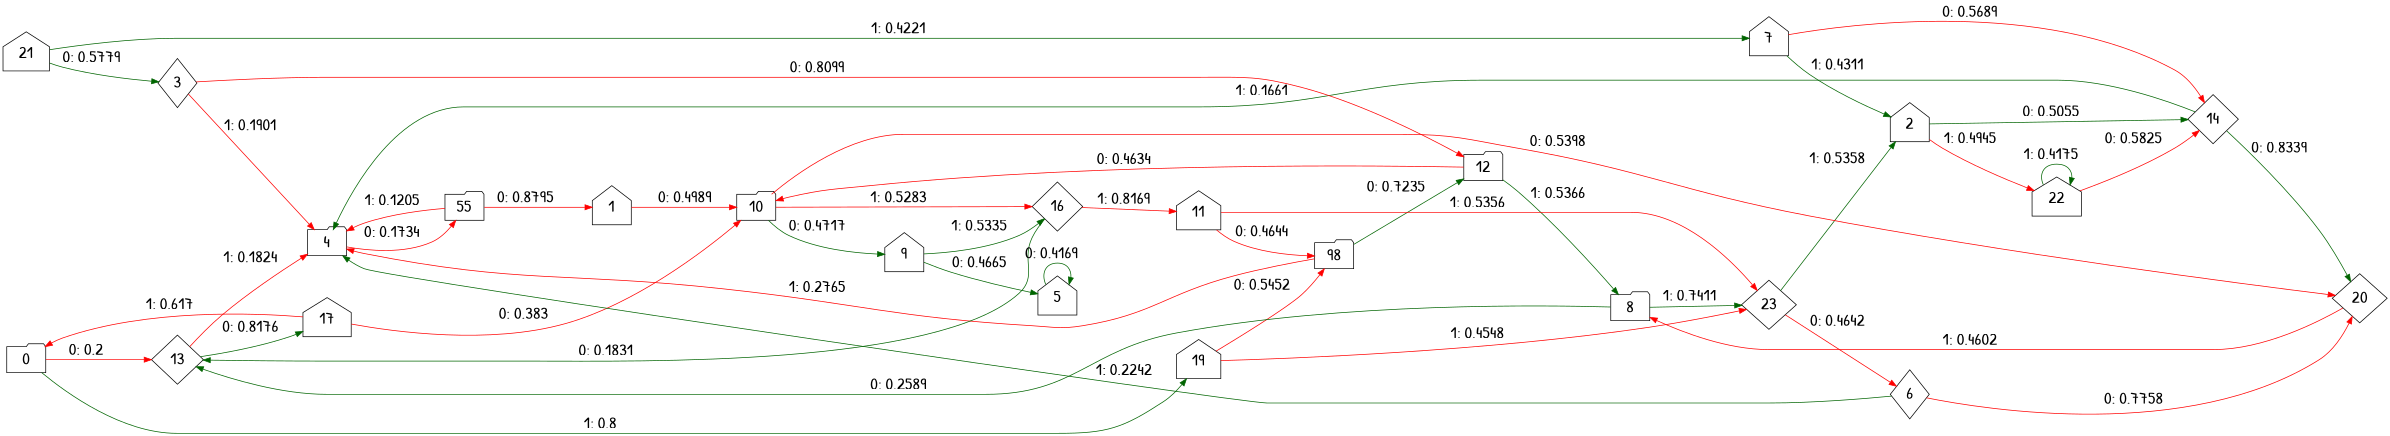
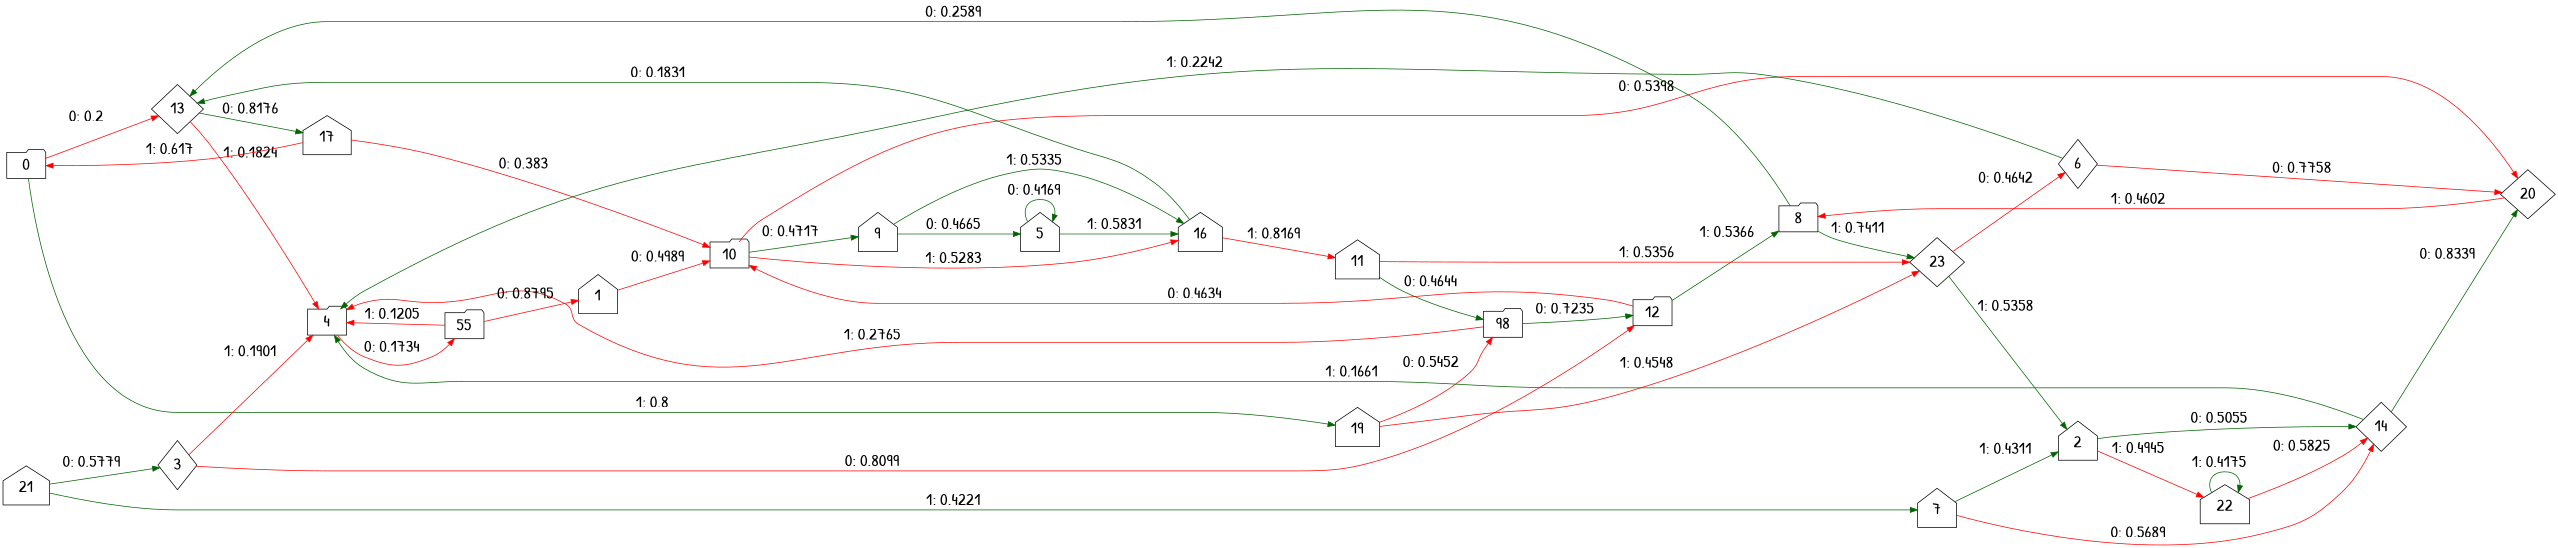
node "16": shape diamond -> house
edge "5" -> "16": added, label "1: 0.5831"
edge "11" -> "98": color red -> darkgreen
